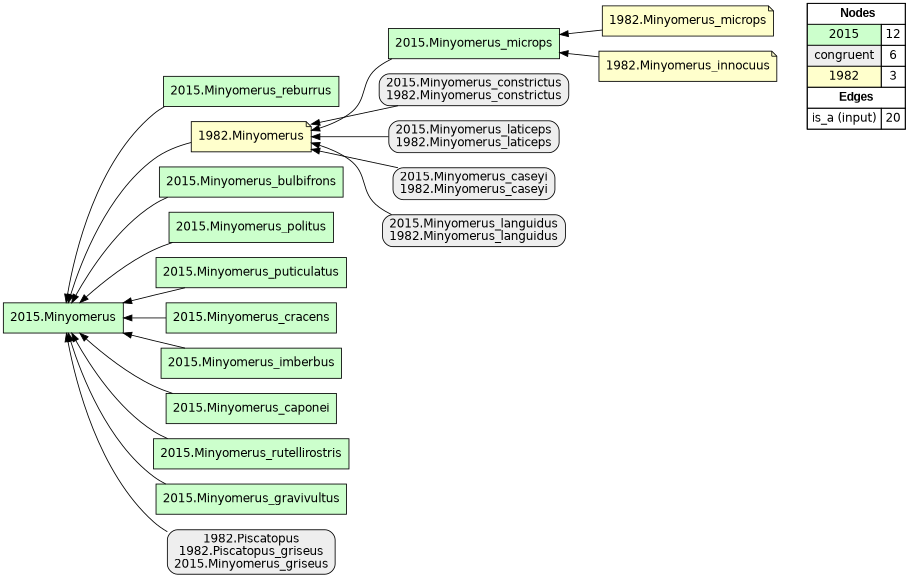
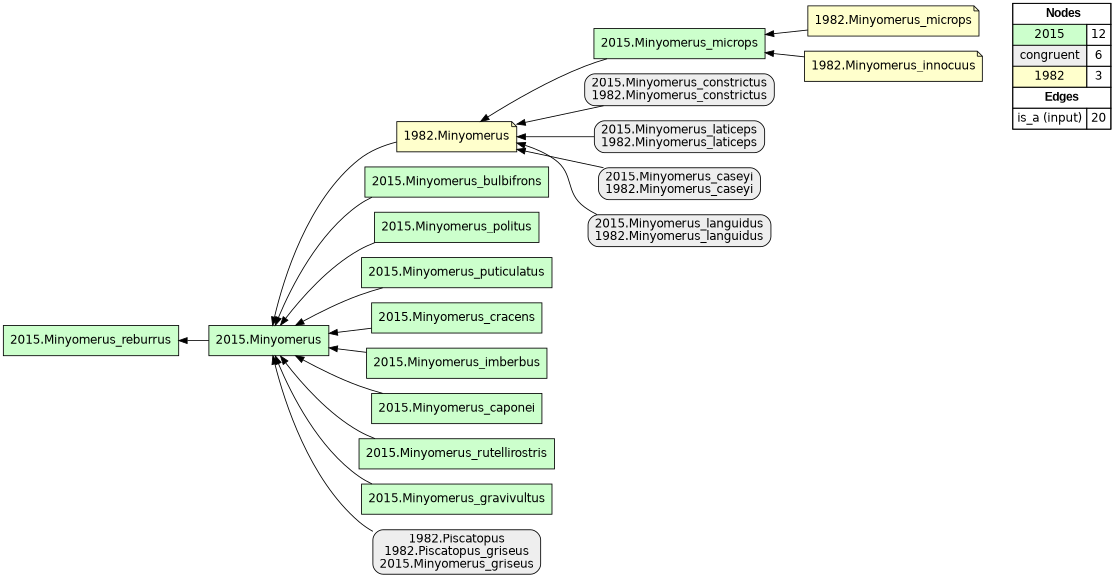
edge "2015.Minyomerus_reburrus" -> "2015.Minyomerus": reversed
